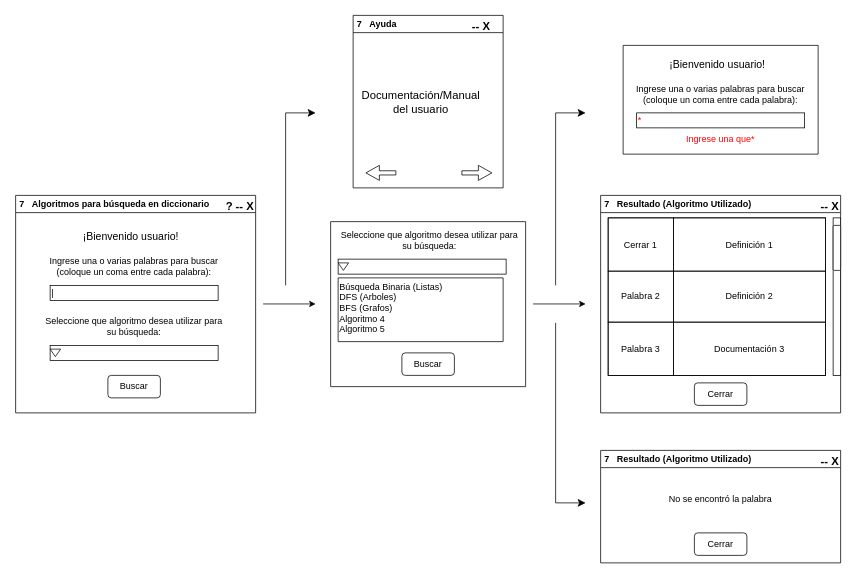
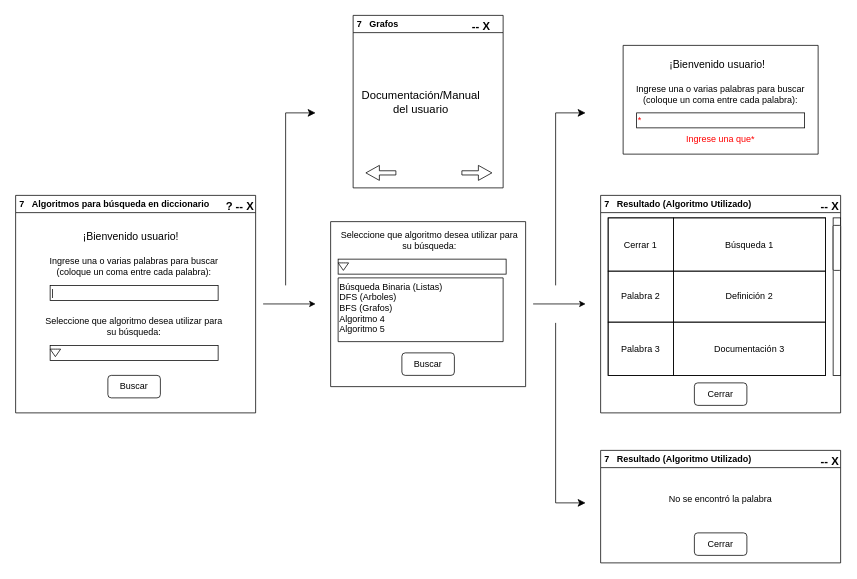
node "7 Ayuda": label "7 Ayuda" -> "7 Grafos"
node "Definición 1": label "Definición 1" -> "Búsqueda 1"
